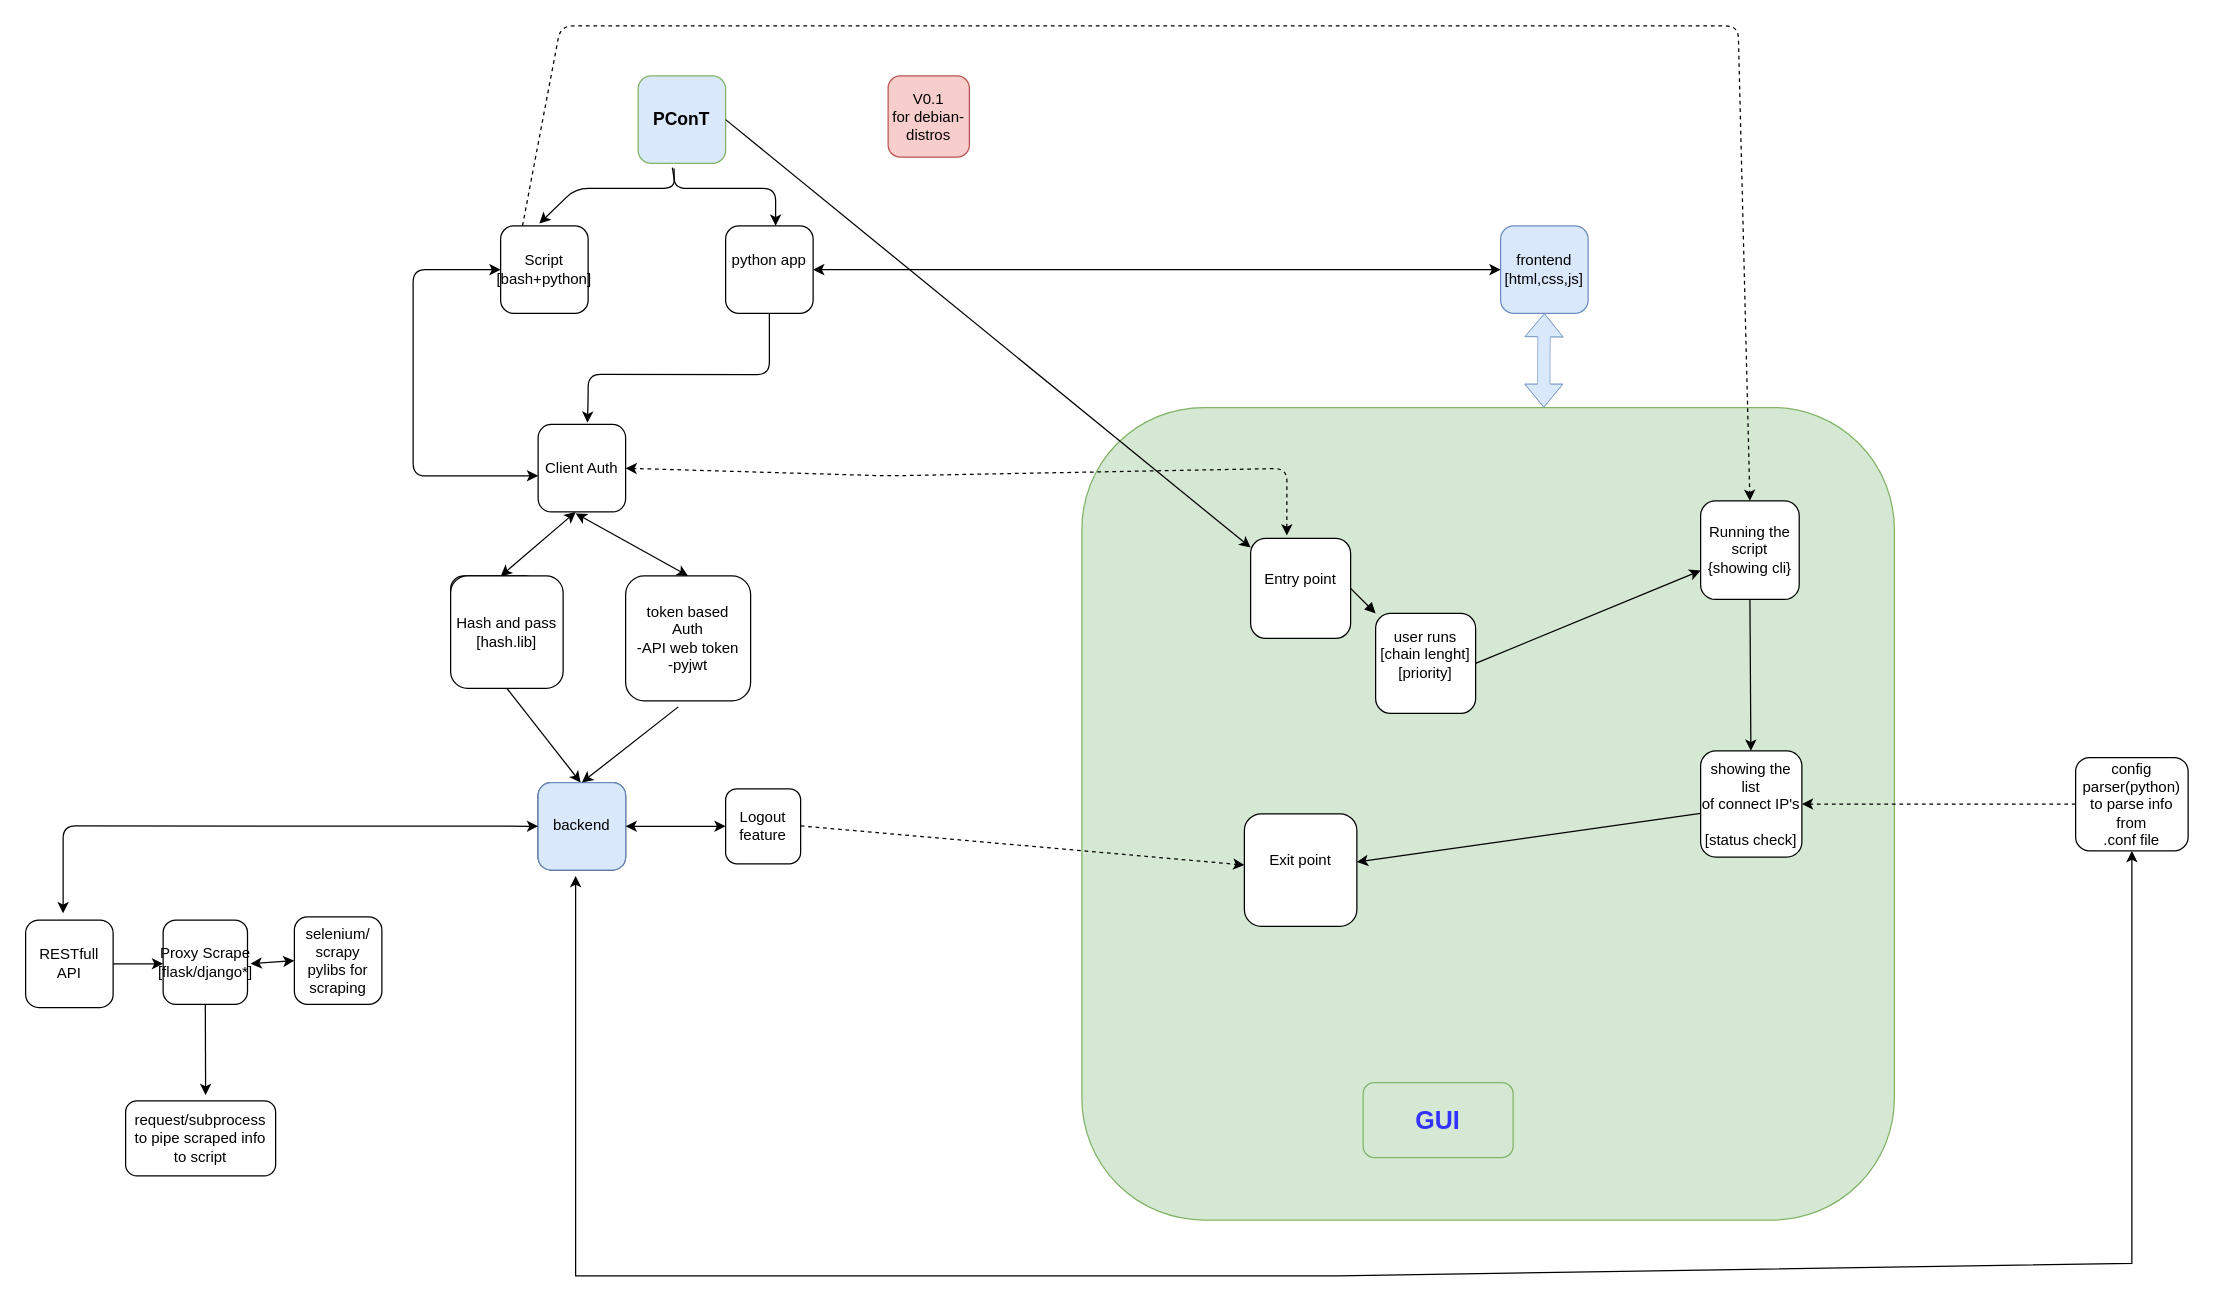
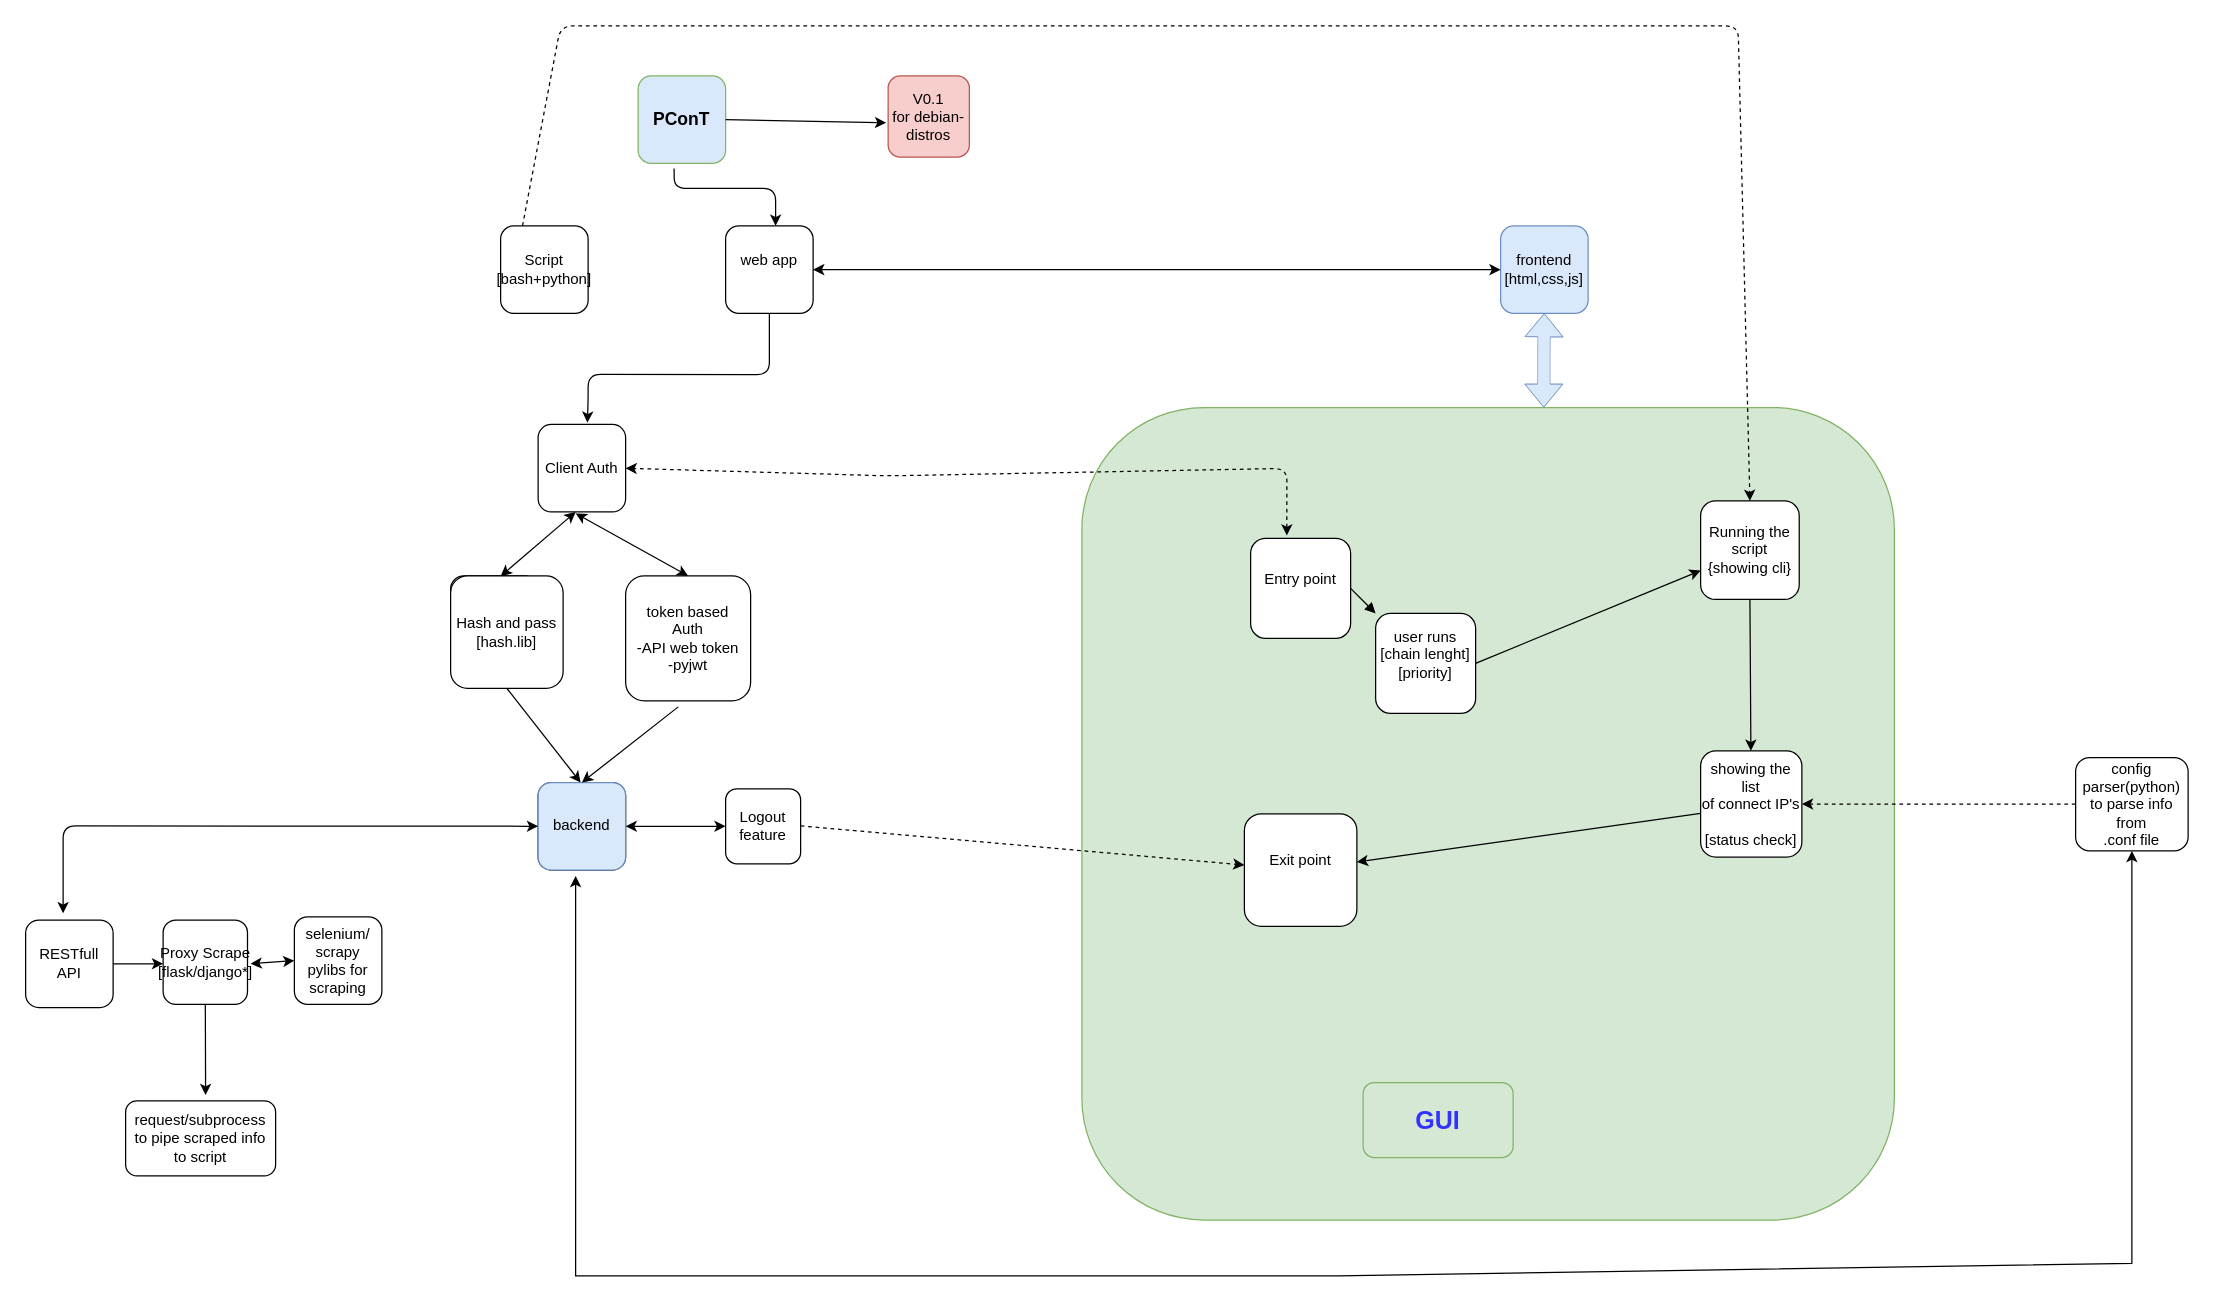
edge "PConT" -> "Script [bash+python]": removed
node "python app": label "python app" -> "web app"
edge "PConT" -> "Entry point": now "PConT" -> "V0.1 for debian-distros"
edge "Script [bash+python]" -- "Client Auth": removed
